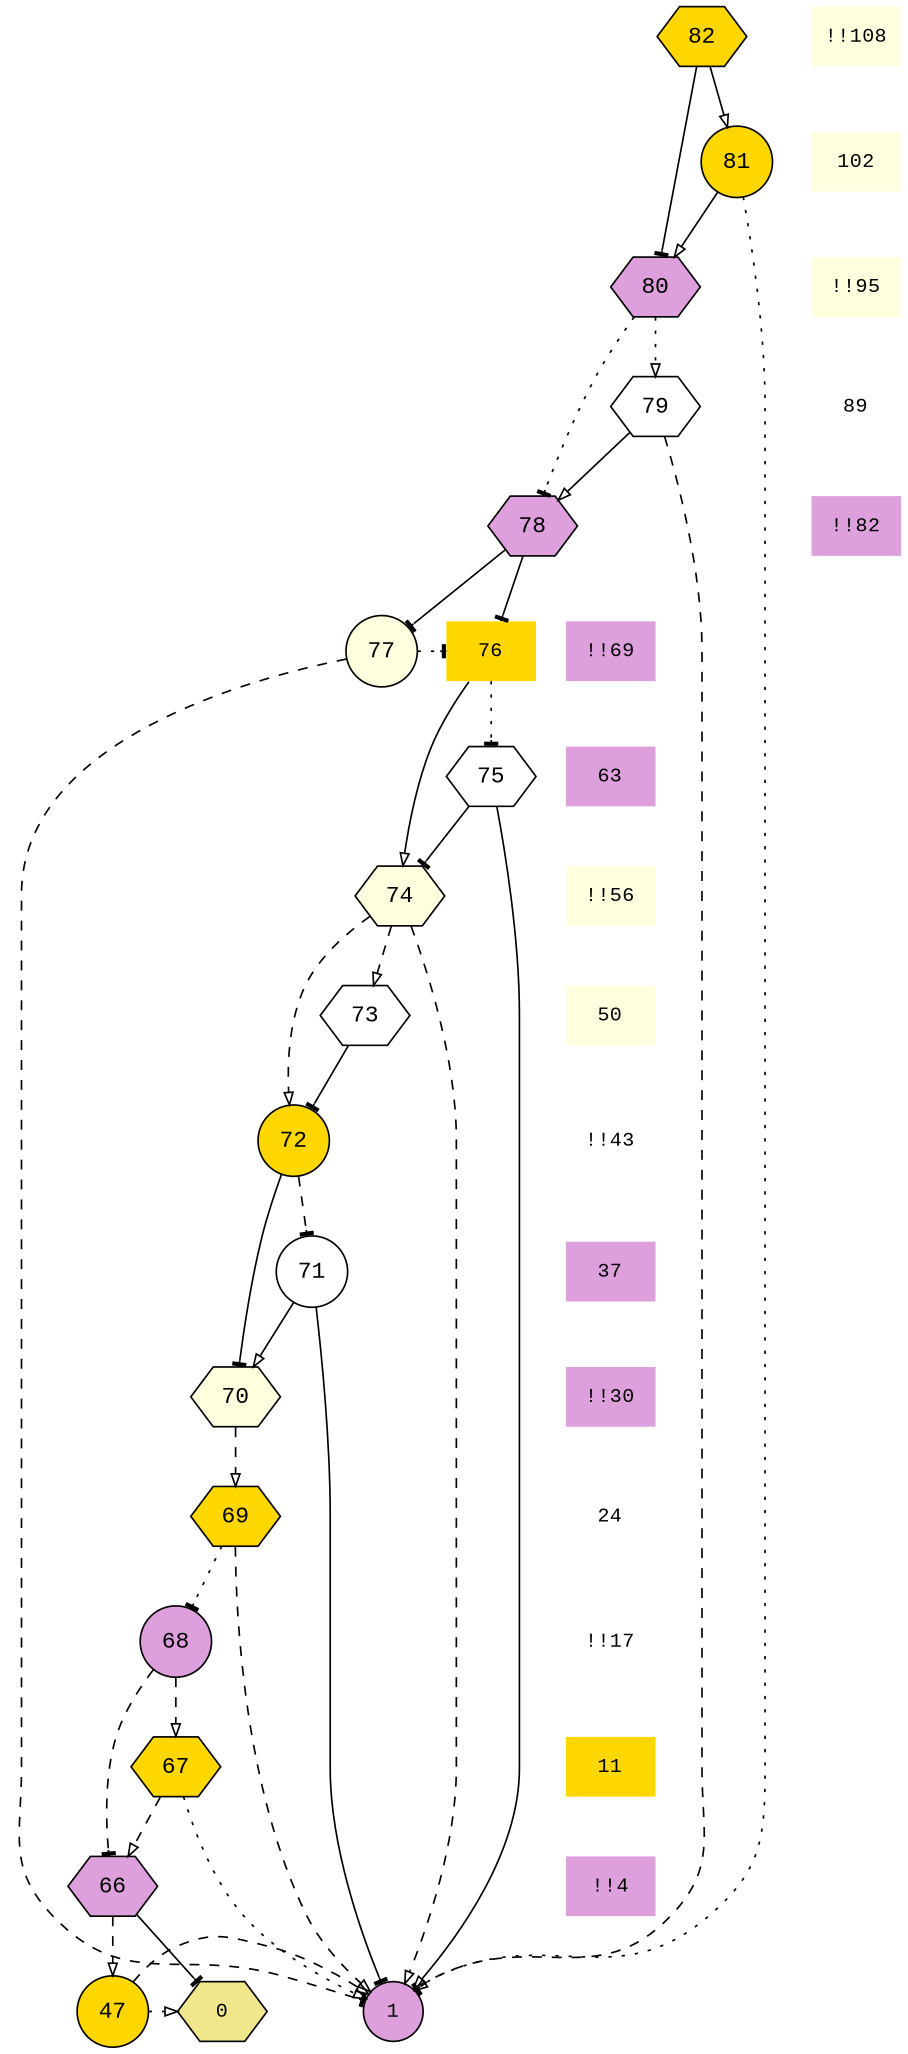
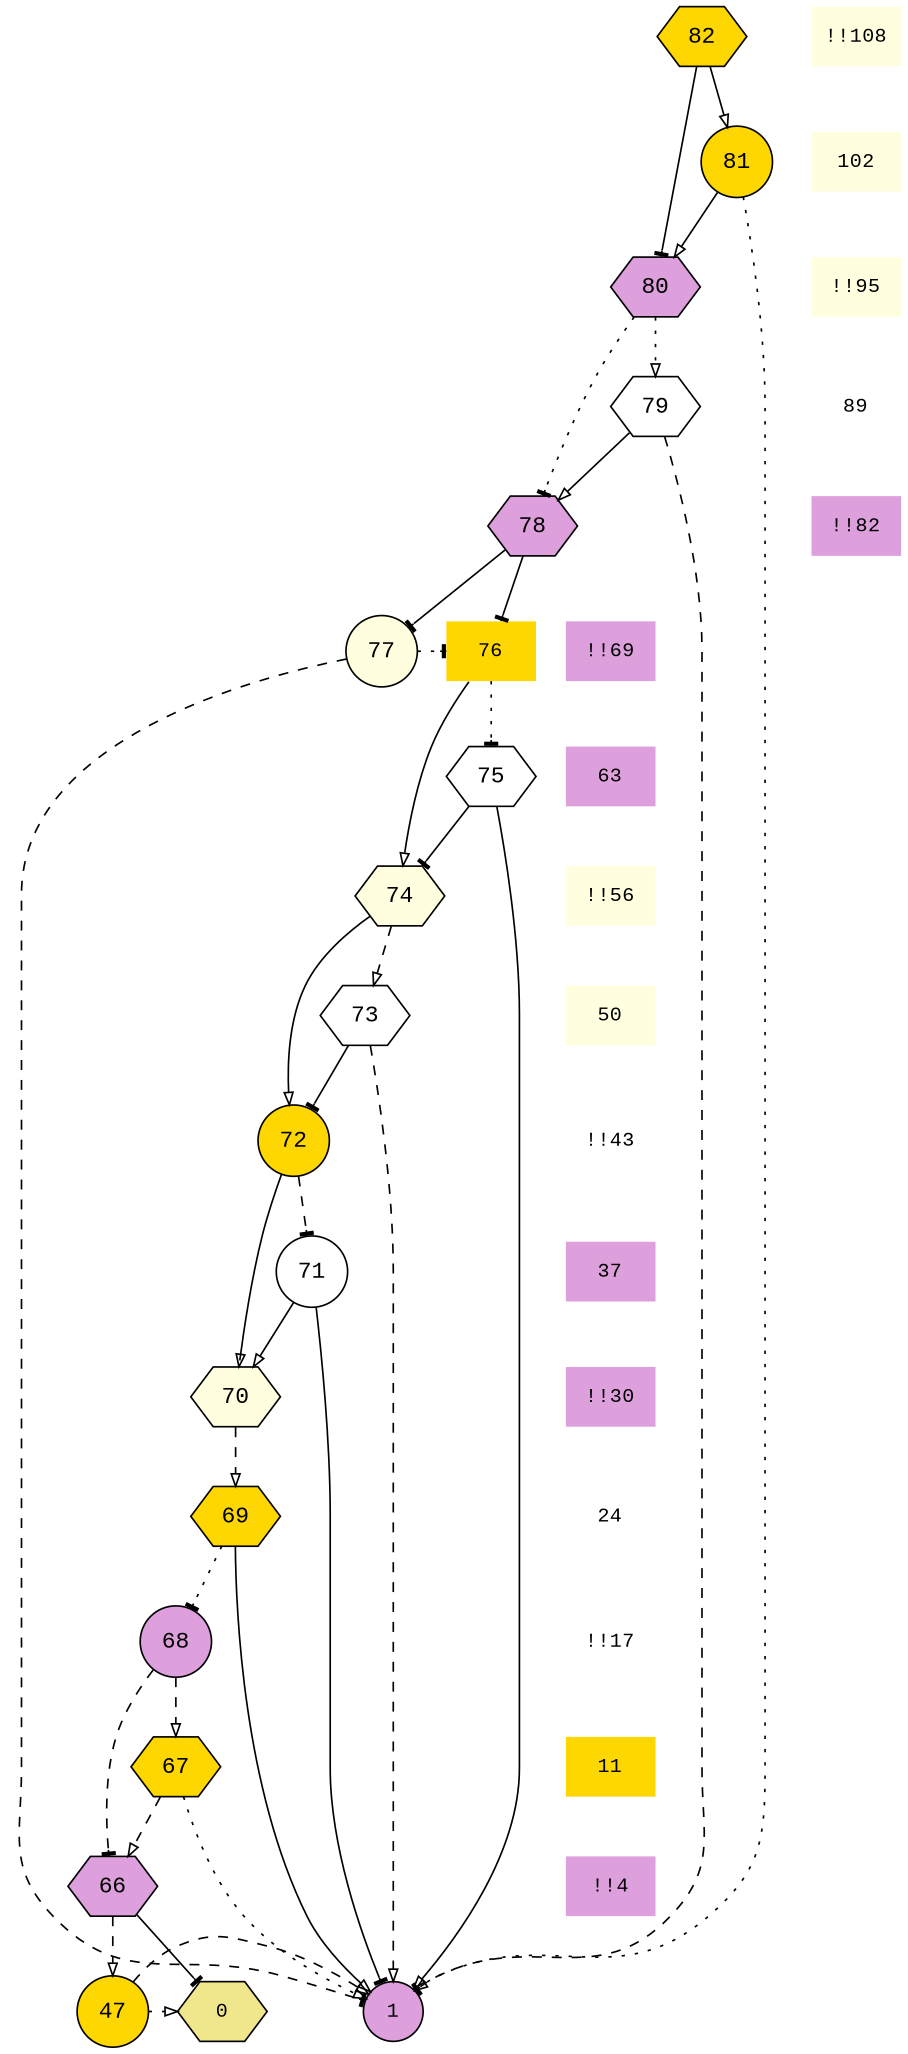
edge "74" -> "72": style dashed -> solid
edge "72" -> "70": arrowhead tee -> onormal
edge "74" -> "1": now "73" -> "1"
edge "69" -> "1": style dashed -> solid
